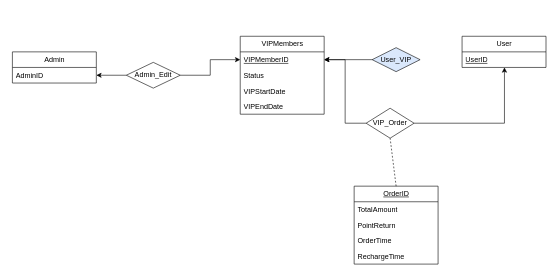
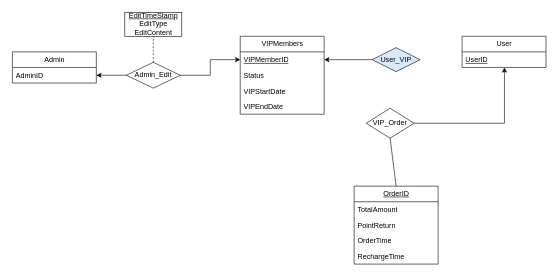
node "EditTimeStamp EditType EditContent": added
edge "EditTimeStamp EditType EditContent" -- "Admin_Edit": added
edge "VIP_Order" -> "VIPMemberID": removed
edge "VIP_Order" -- "OrderID": style dashed -> solid
